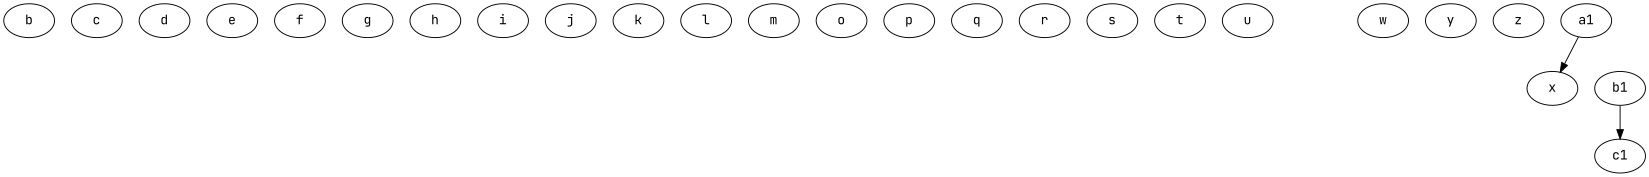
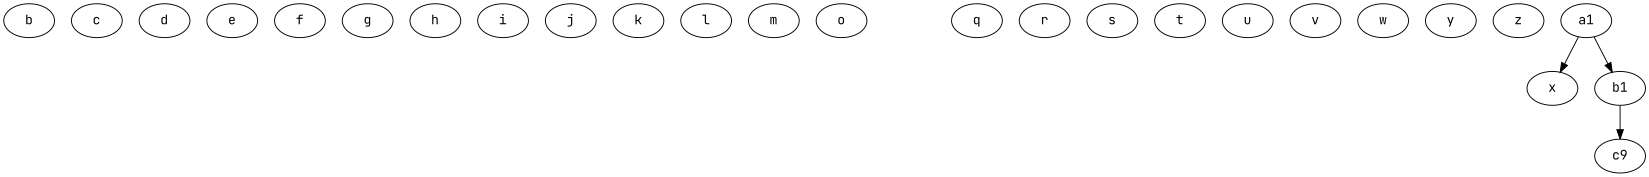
node "p": removed
node "v": added
edge "a1" -> "b1": added
node "c1": label "c1" -> "c9"
